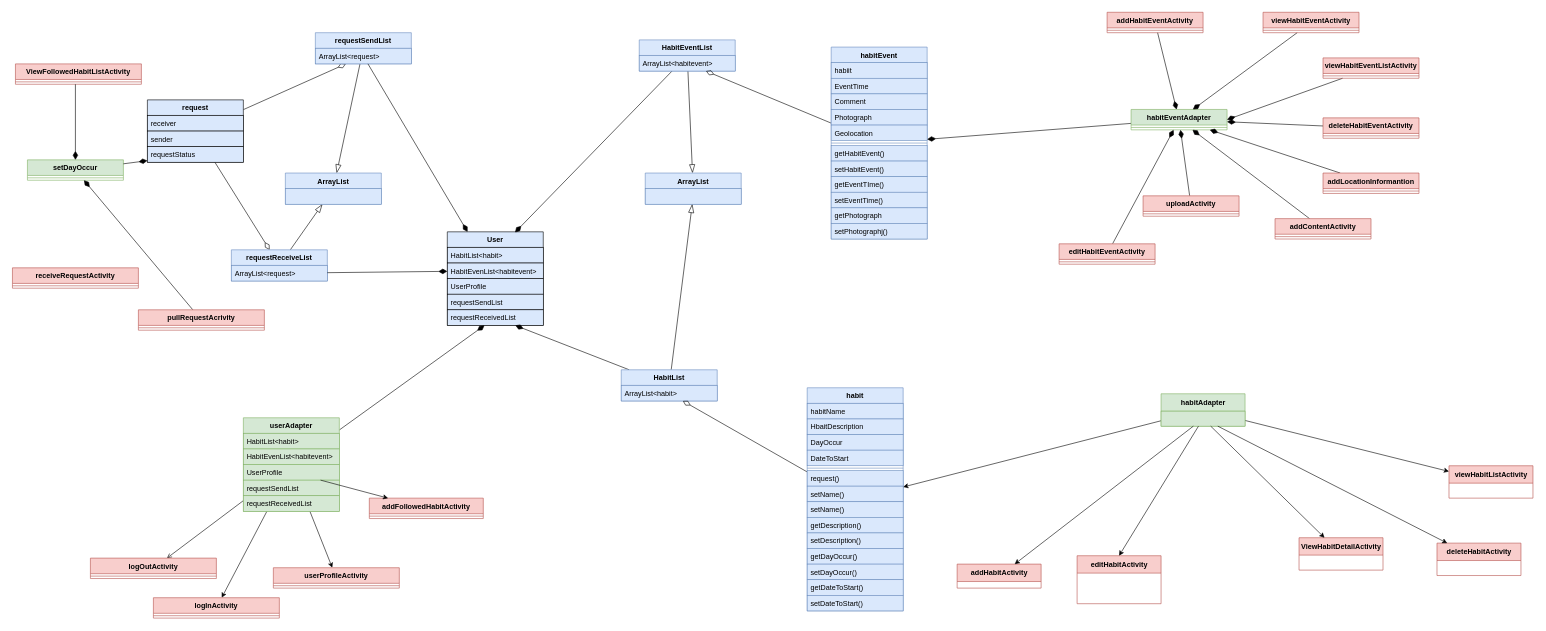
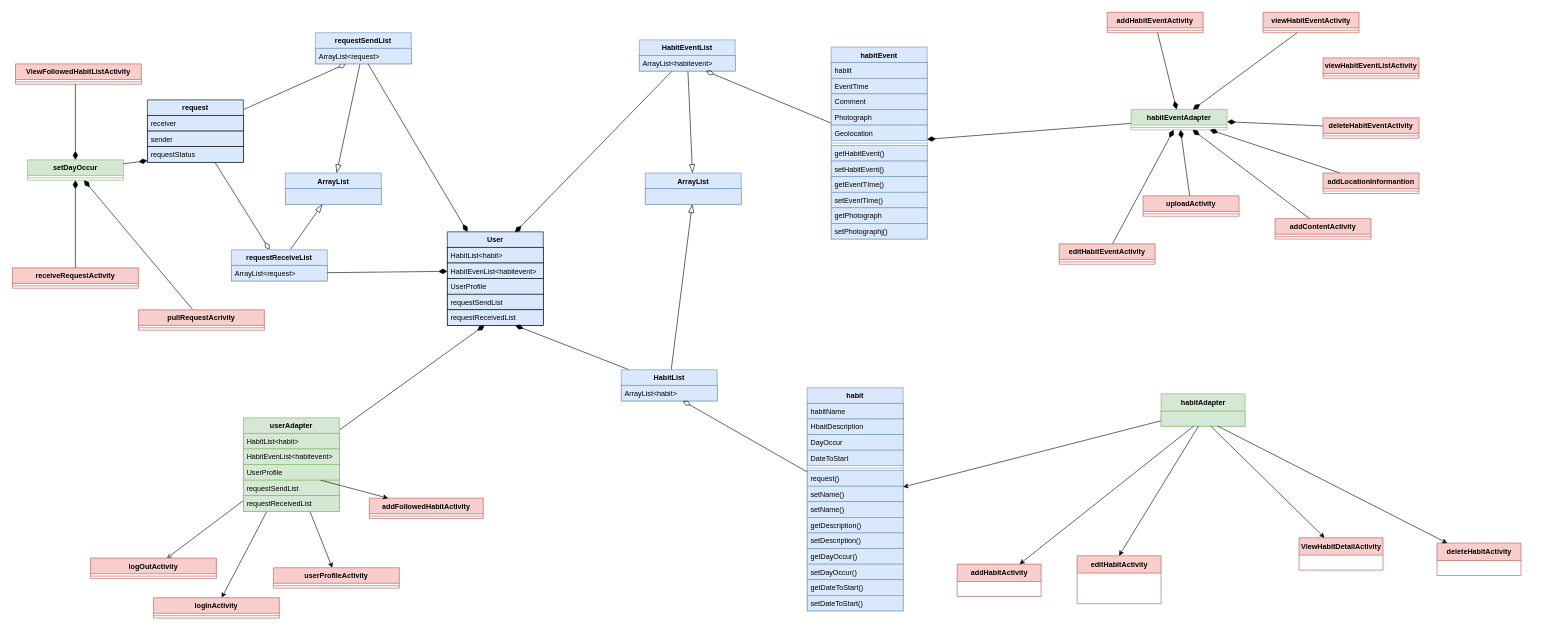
edge "viewHabitEventListActivity" -> "habitEventAdapter": removed
edge "receiveRequestActivity" -> "setDayOccur": added
edge "habitAdapter" -> "viewHabitListActivity": removed
node "viewHabitListActivity": removed
node "addHabitActivity": size 84x24 -> 84x32
